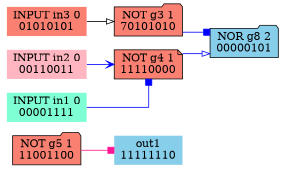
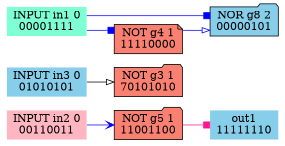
node "INPUT in3 0 01010101": fillcolor salmon -> skyblue
edge "NOT g3 1 70101010" -> "NOR g8 2 00000101": now "INPUT in1 0 00001111" -> "NOR g8 2 00000101"
edge "INPUT in2 0 00110011" -> "NOT g4 1 11110000": now "INPUT in2 0 00110011" -> "NOT g5 1 11001100"
